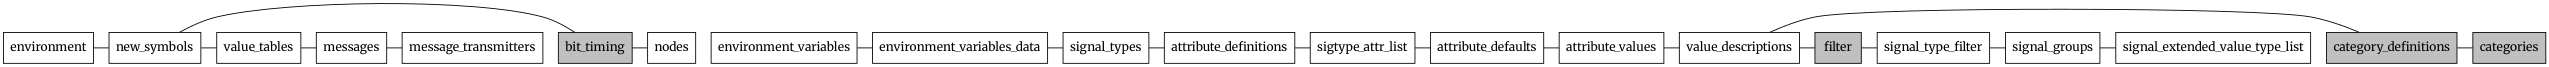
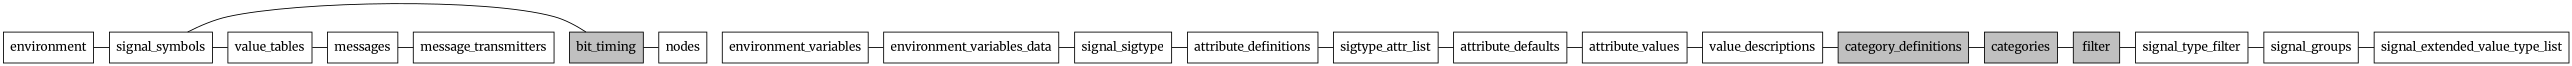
node "new_symbols": label "new_symbols" -> "signal_symbols"
node "signal_types": label "signal_types" -> "signal_sigtype"
edge "value_descriptions" -- "filter": now "categories" -- "filter"
